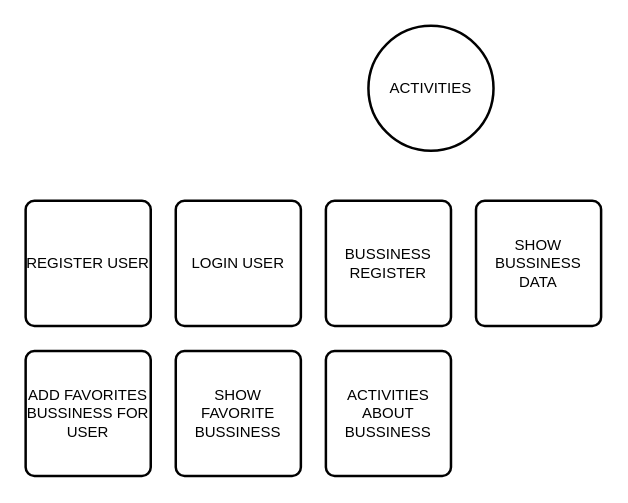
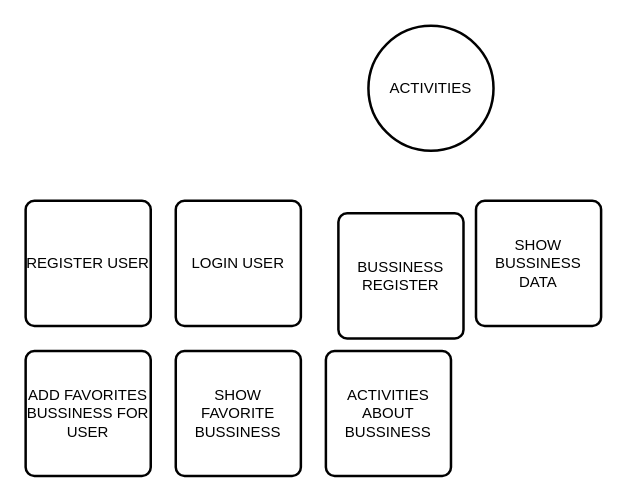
node "BUSSINESS REGISTER": moved (388, 263) -> (401, 276)
